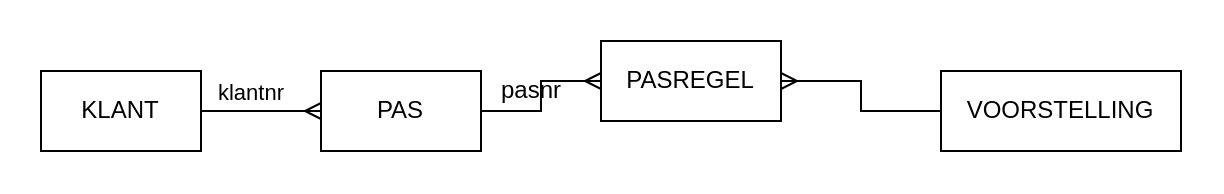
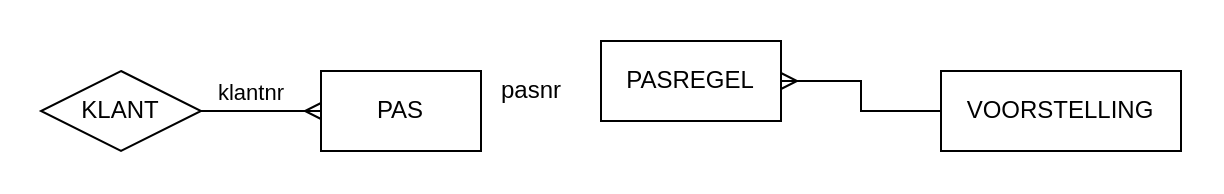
edge "PAS" -> "PASREGEL": removed
node "KLANT": shape rectangle -> diamond
